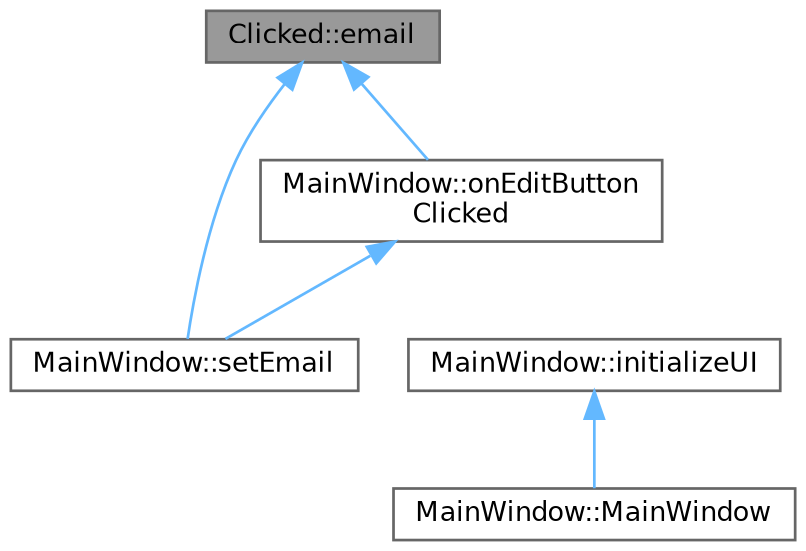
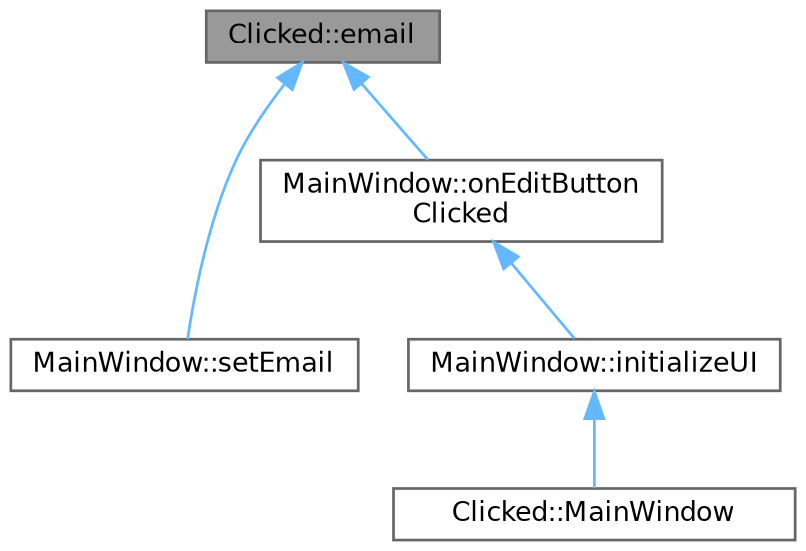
edge "MainWindow::setEmail" -> "MainWindow::onEditButton Clicked": now "MainWindow::initializeUI" -> "MainWindow::onEditButton Clicked"
node "MainWindow::MainWindow": label "MainWindow::MainWindow" -> "Clicked::MainWindow"
